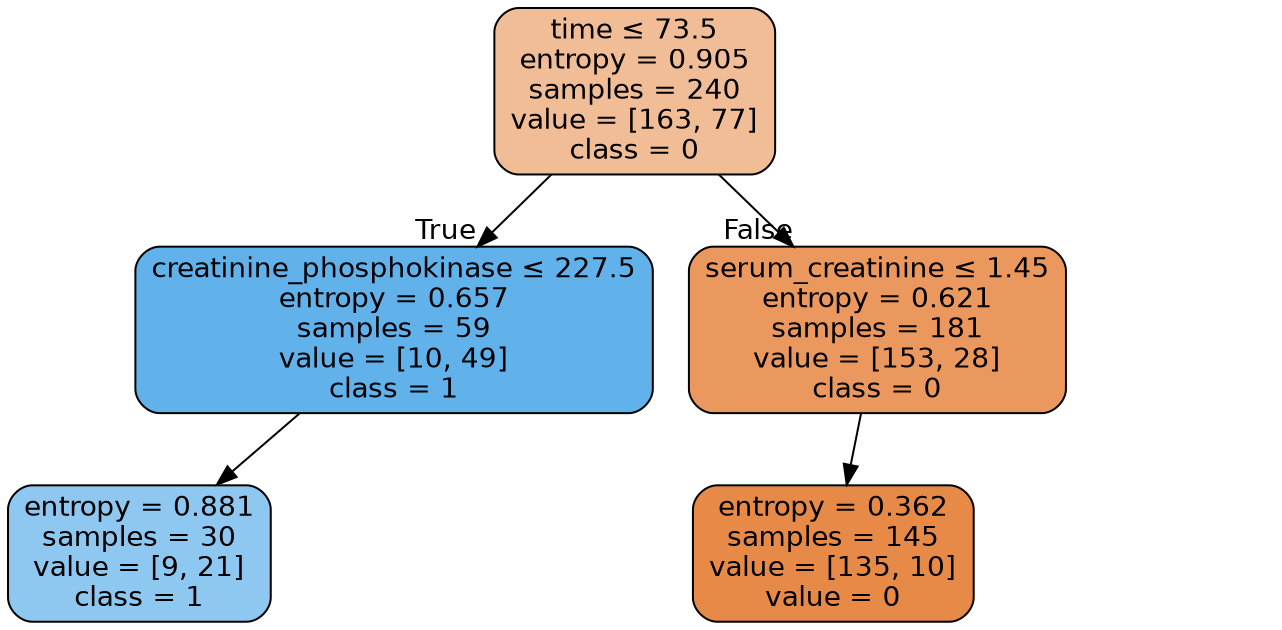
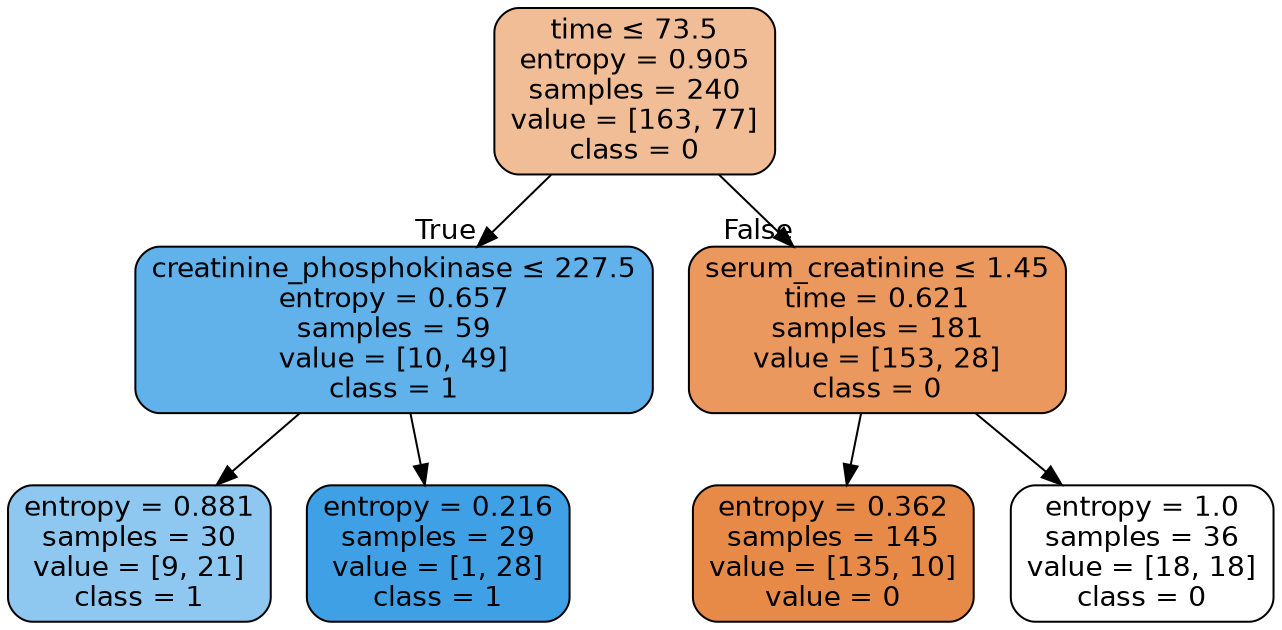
node "serum_creatinine ≤ 1.45": text "entropy = 0.621" -> "time = 0.621"
node "entropy = 0.216": added
node "entropy = 1.0": added
